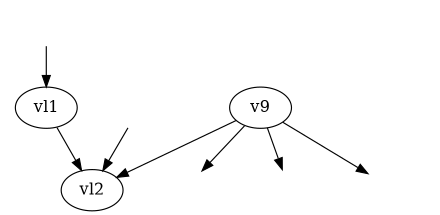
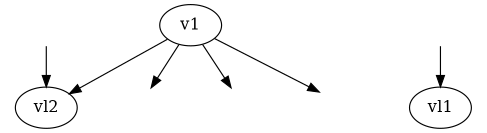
node "v9": label "v9" -> "v1"
edge "vl1" -> "vl2": removed
